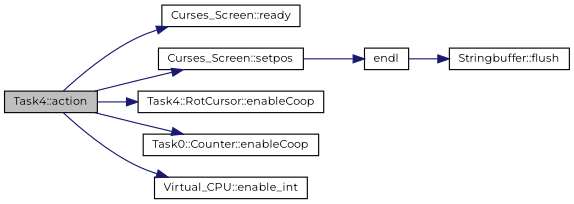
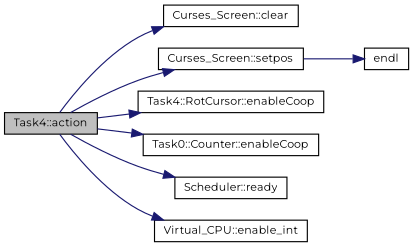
node "Curses_Screen::ready": label "Curses_Screen::ready" -> "Curses_Screen::clear"
node "Stringbuffer::flush": removed
node "Scheduler::ready": added
